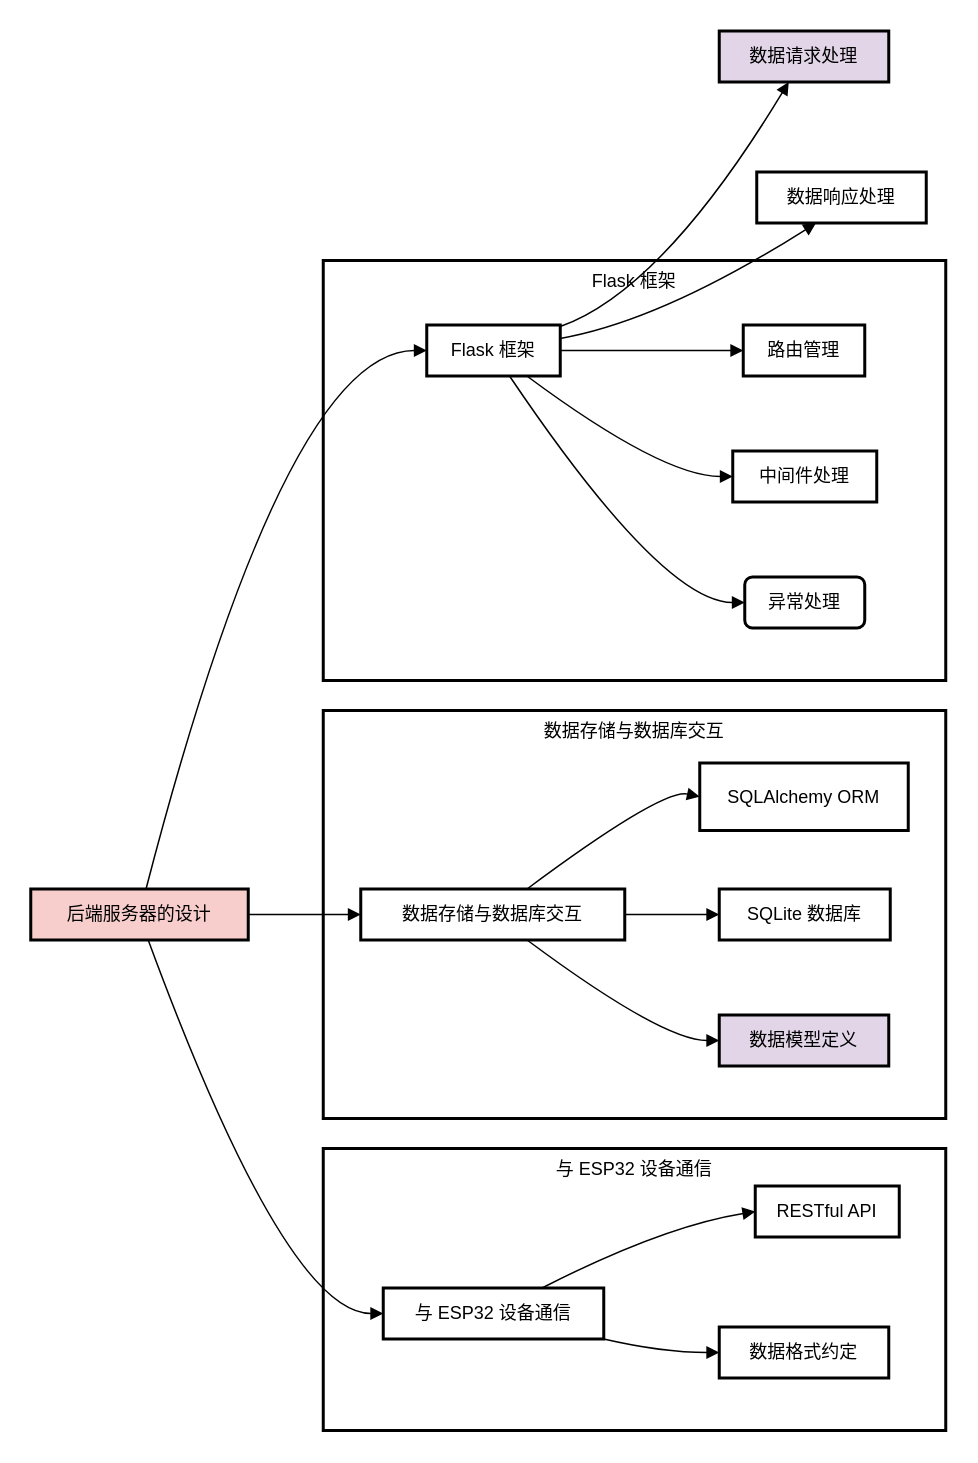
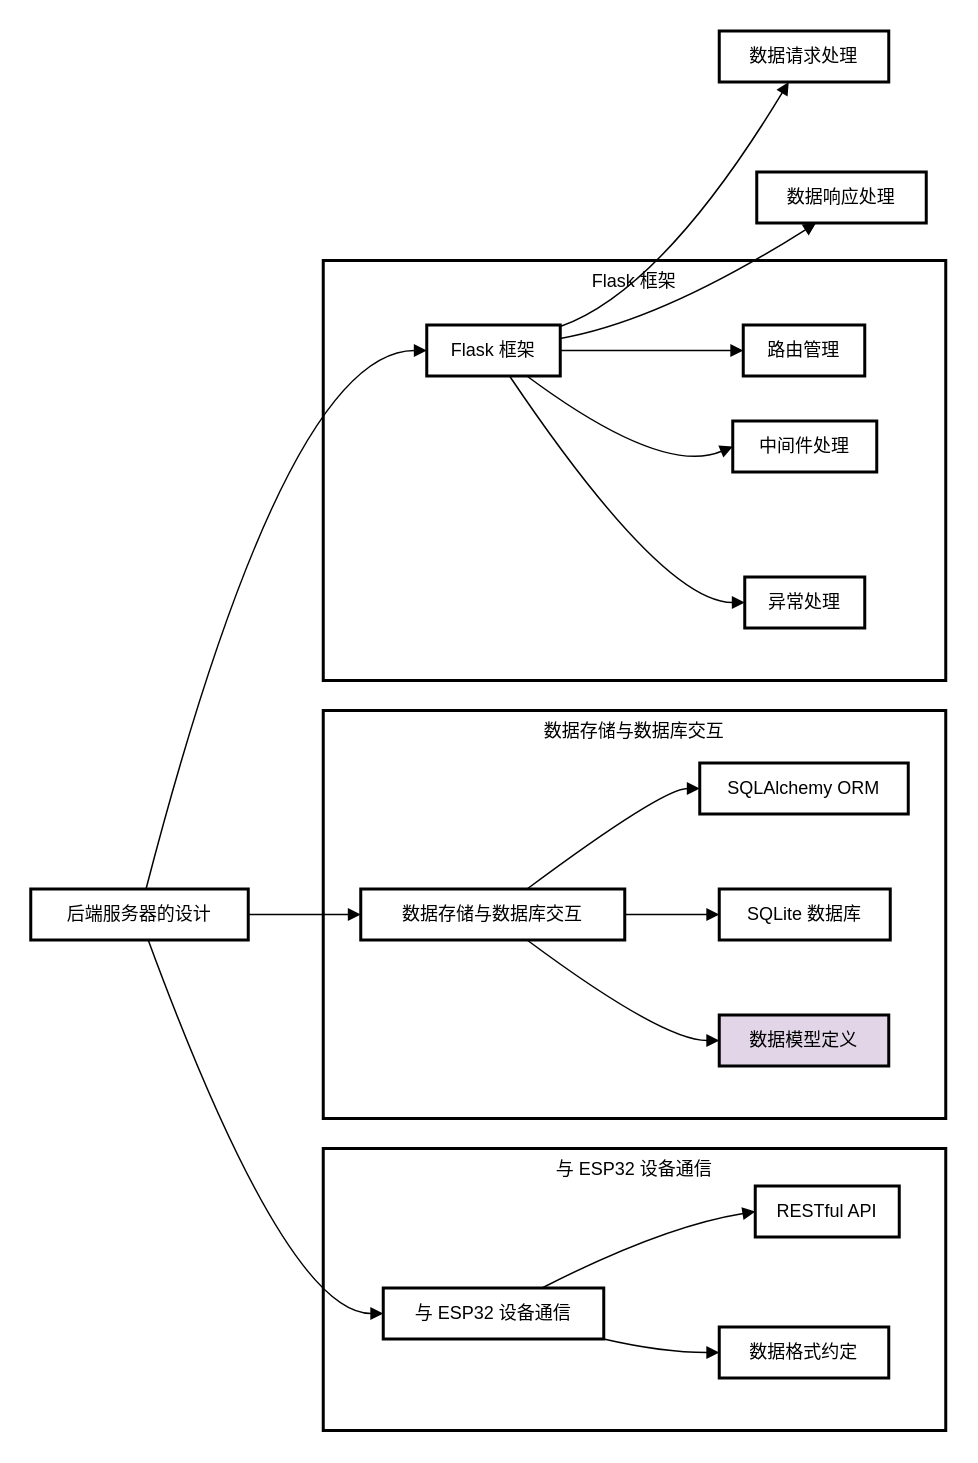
node "数据请求处理": fillcolor #e1d5e7 -> #ffffff
node "中间件处理": moved (805, 476) -> (805, 446)
node "异常处理": shape rounded rectangle -> rectangle
node "SQLAlchemy ORM": size 209x68 -> 209x51
node "后端服务器的设计": fillcolor #f8cecc -> #ffffff
